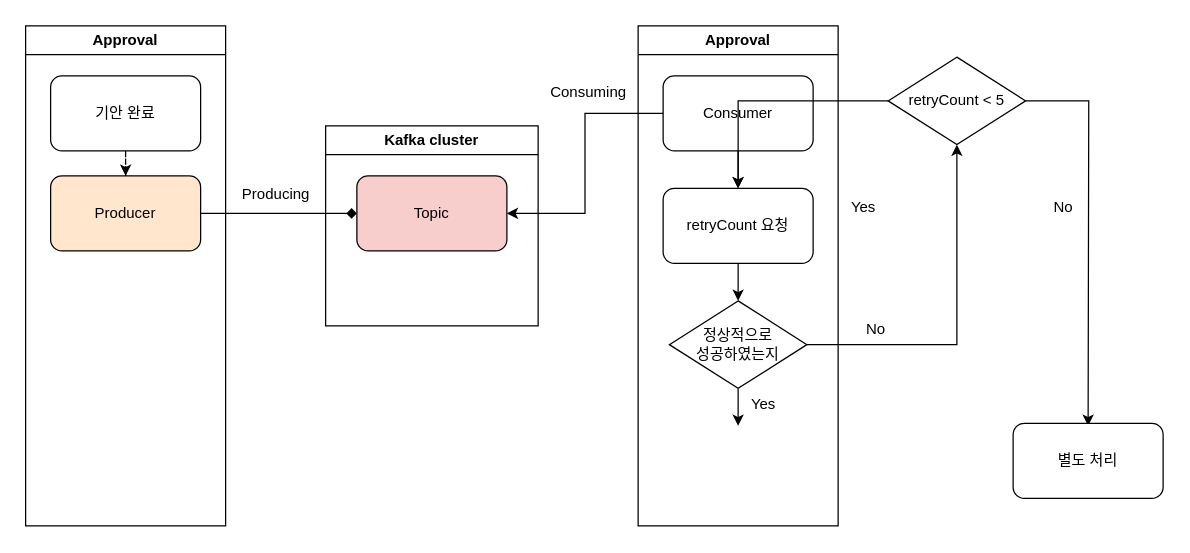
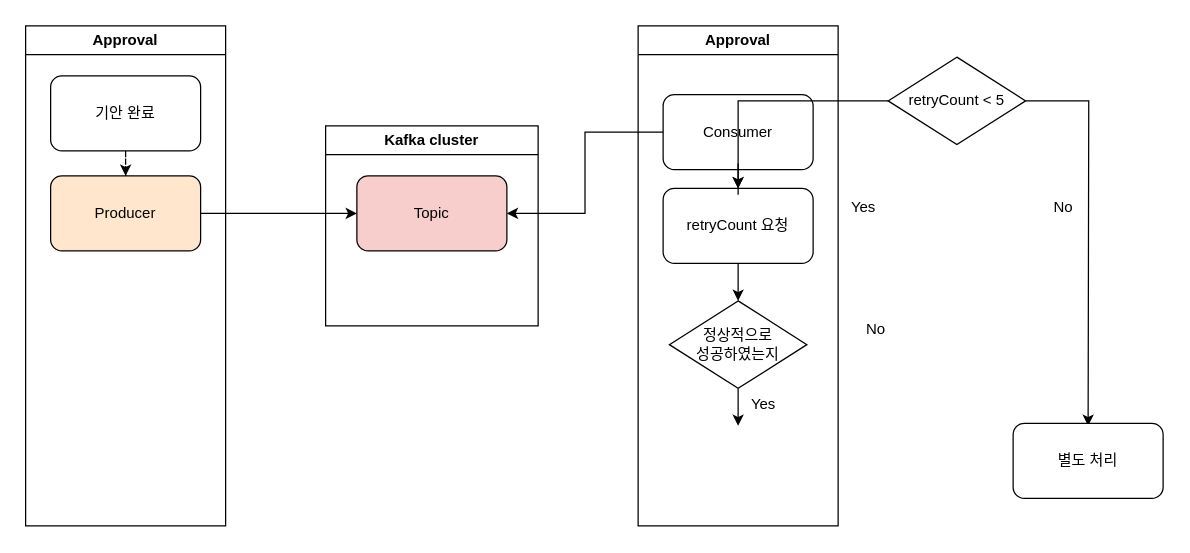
node "Consuming": removed
node "Consumer": moved (738, 113) -> (738, 132)
node "Producing": removed
edge "Producer" -> "Topic": arrowhead diamond -> classic
edge "정상적으로 성공하였는지" -> "retryCount < 5": removed
